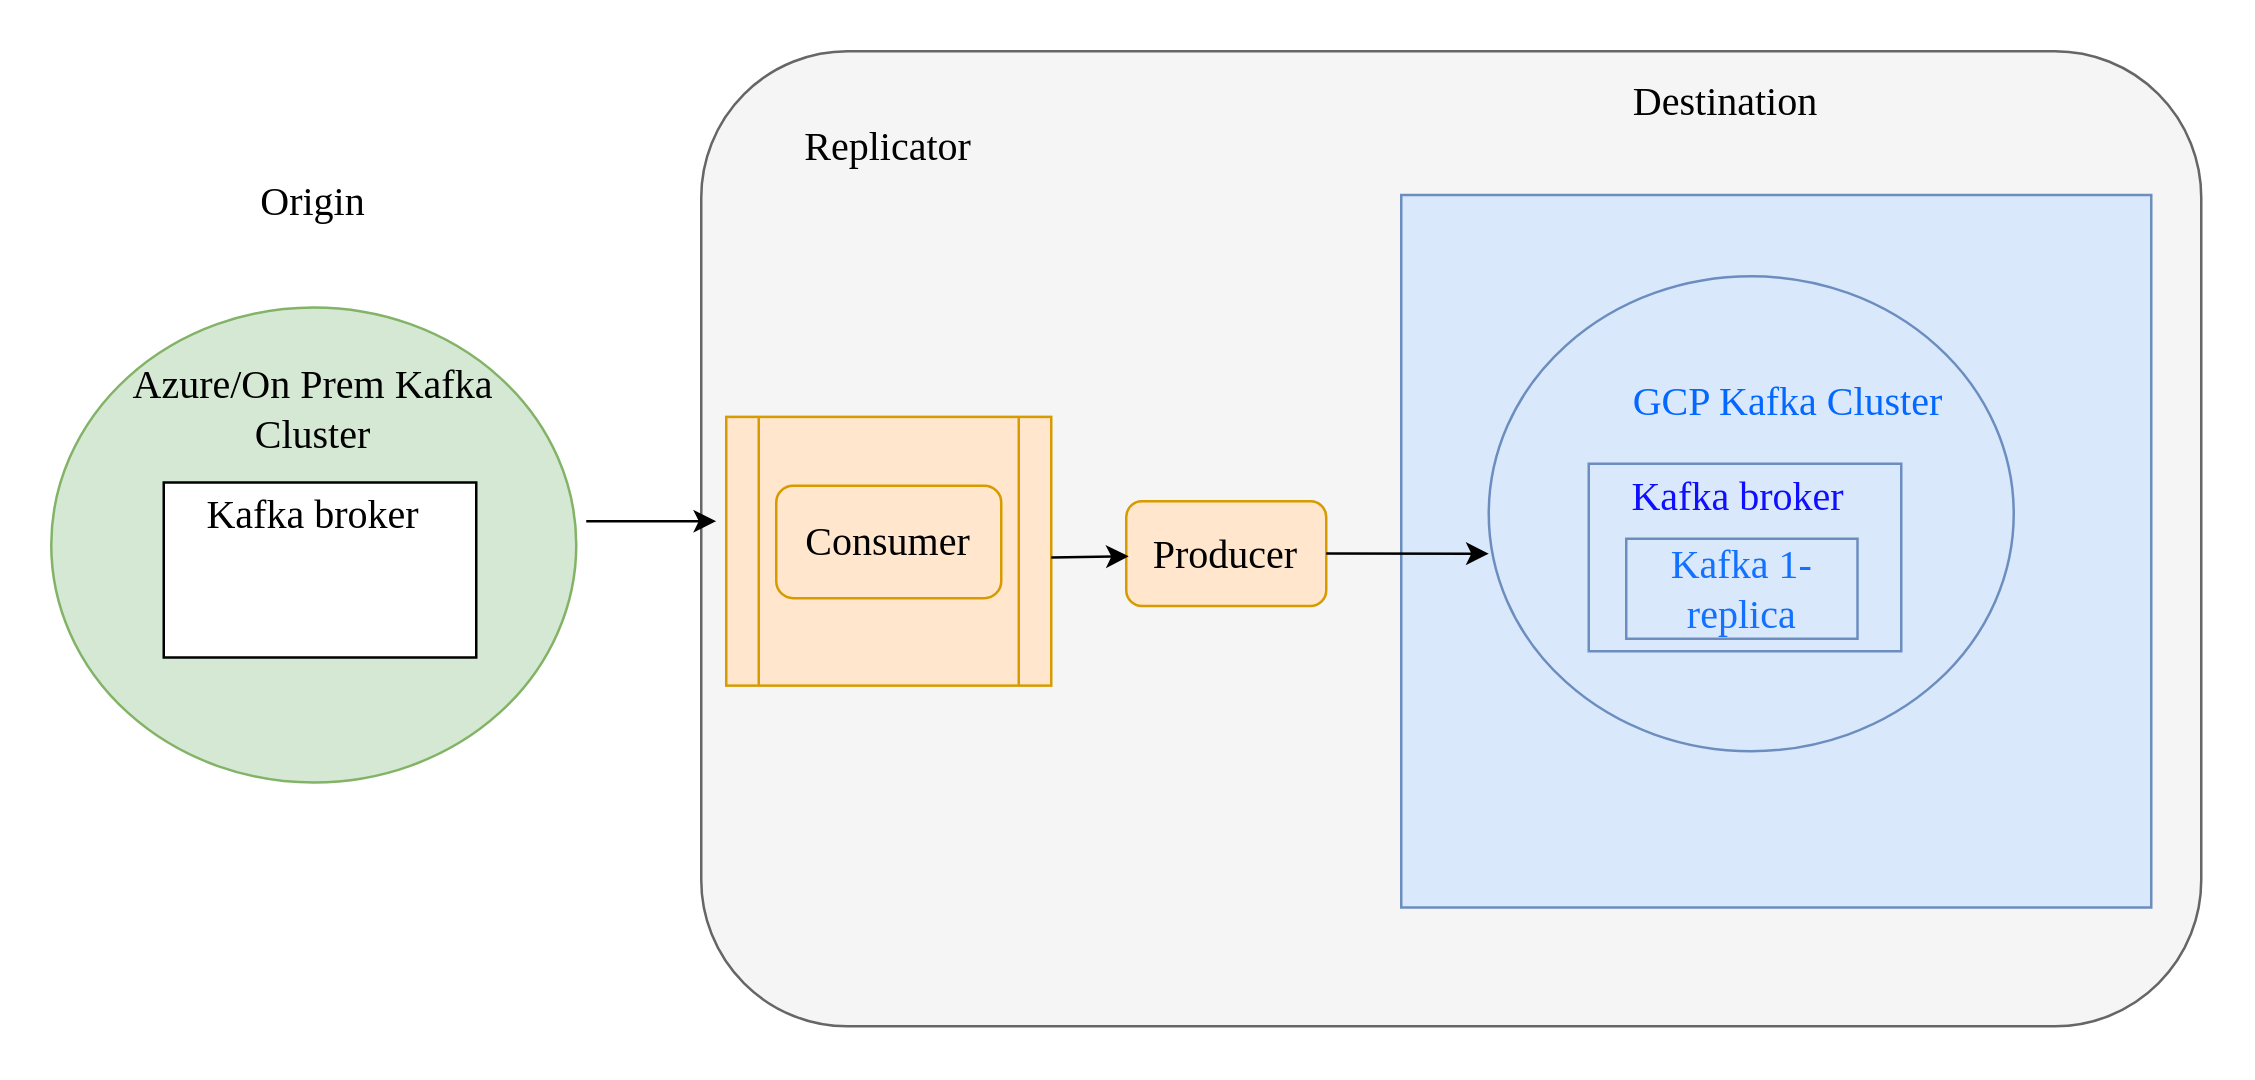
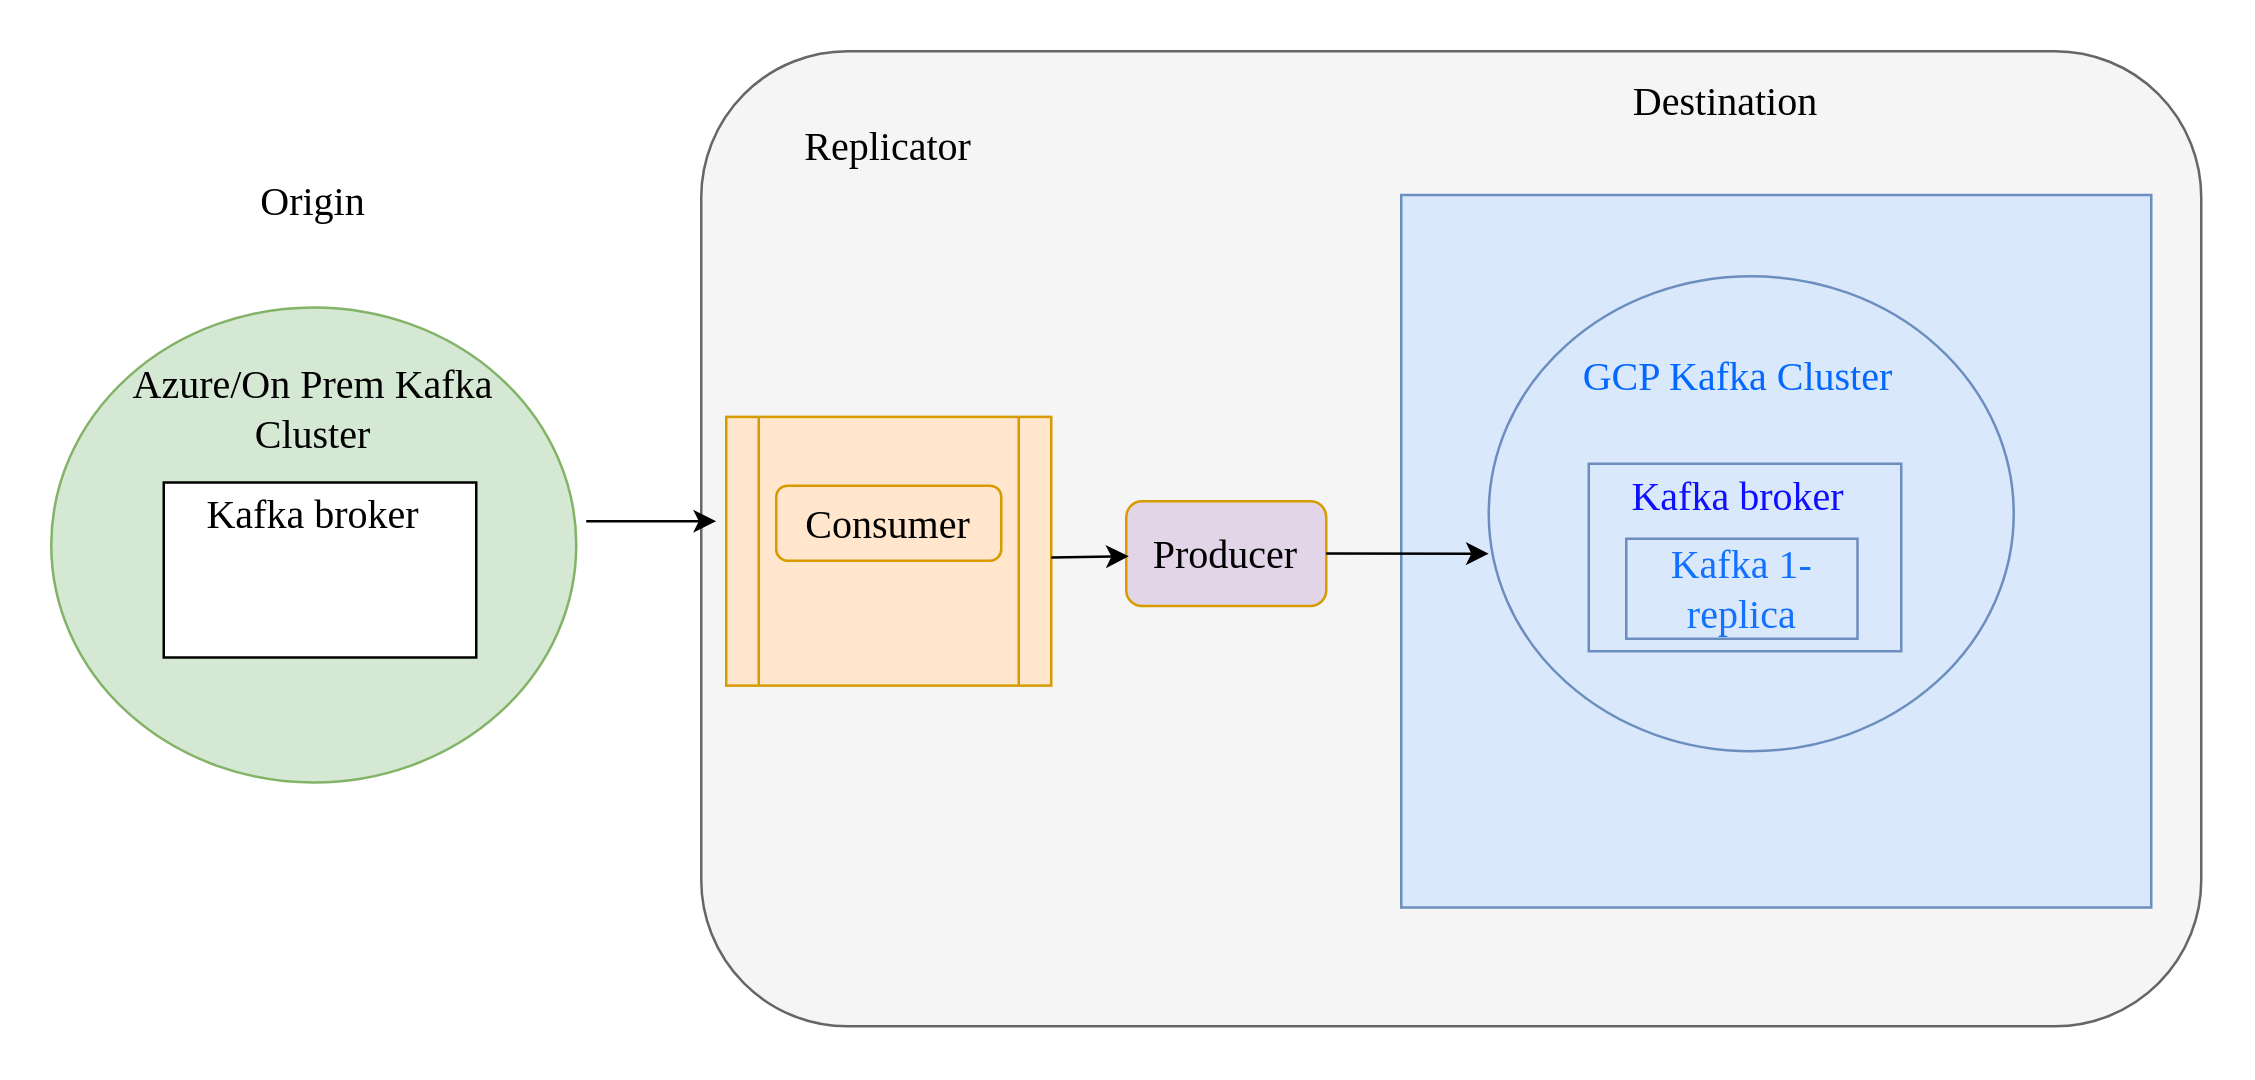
node "GCP Kafka Cluster": moved (1789, 401) -> (1739, 376)
node "Consumer": size 225x113 -> 225x75
node "Producer": fillcolor #ffe6cc -> #e1d5e7
